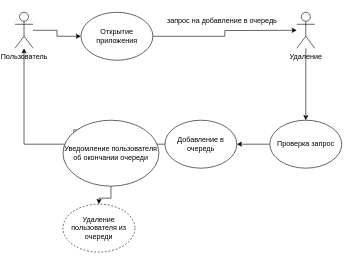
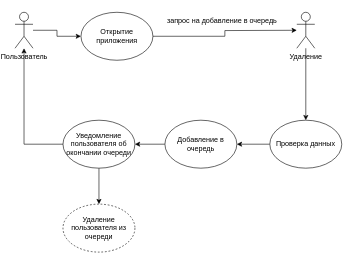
node "Проверка запрос": label "Проверка запрос" -> "Проверка данных"
node "Уведомление пользователя об окончании очереди": size 96x66 -> 72x48
